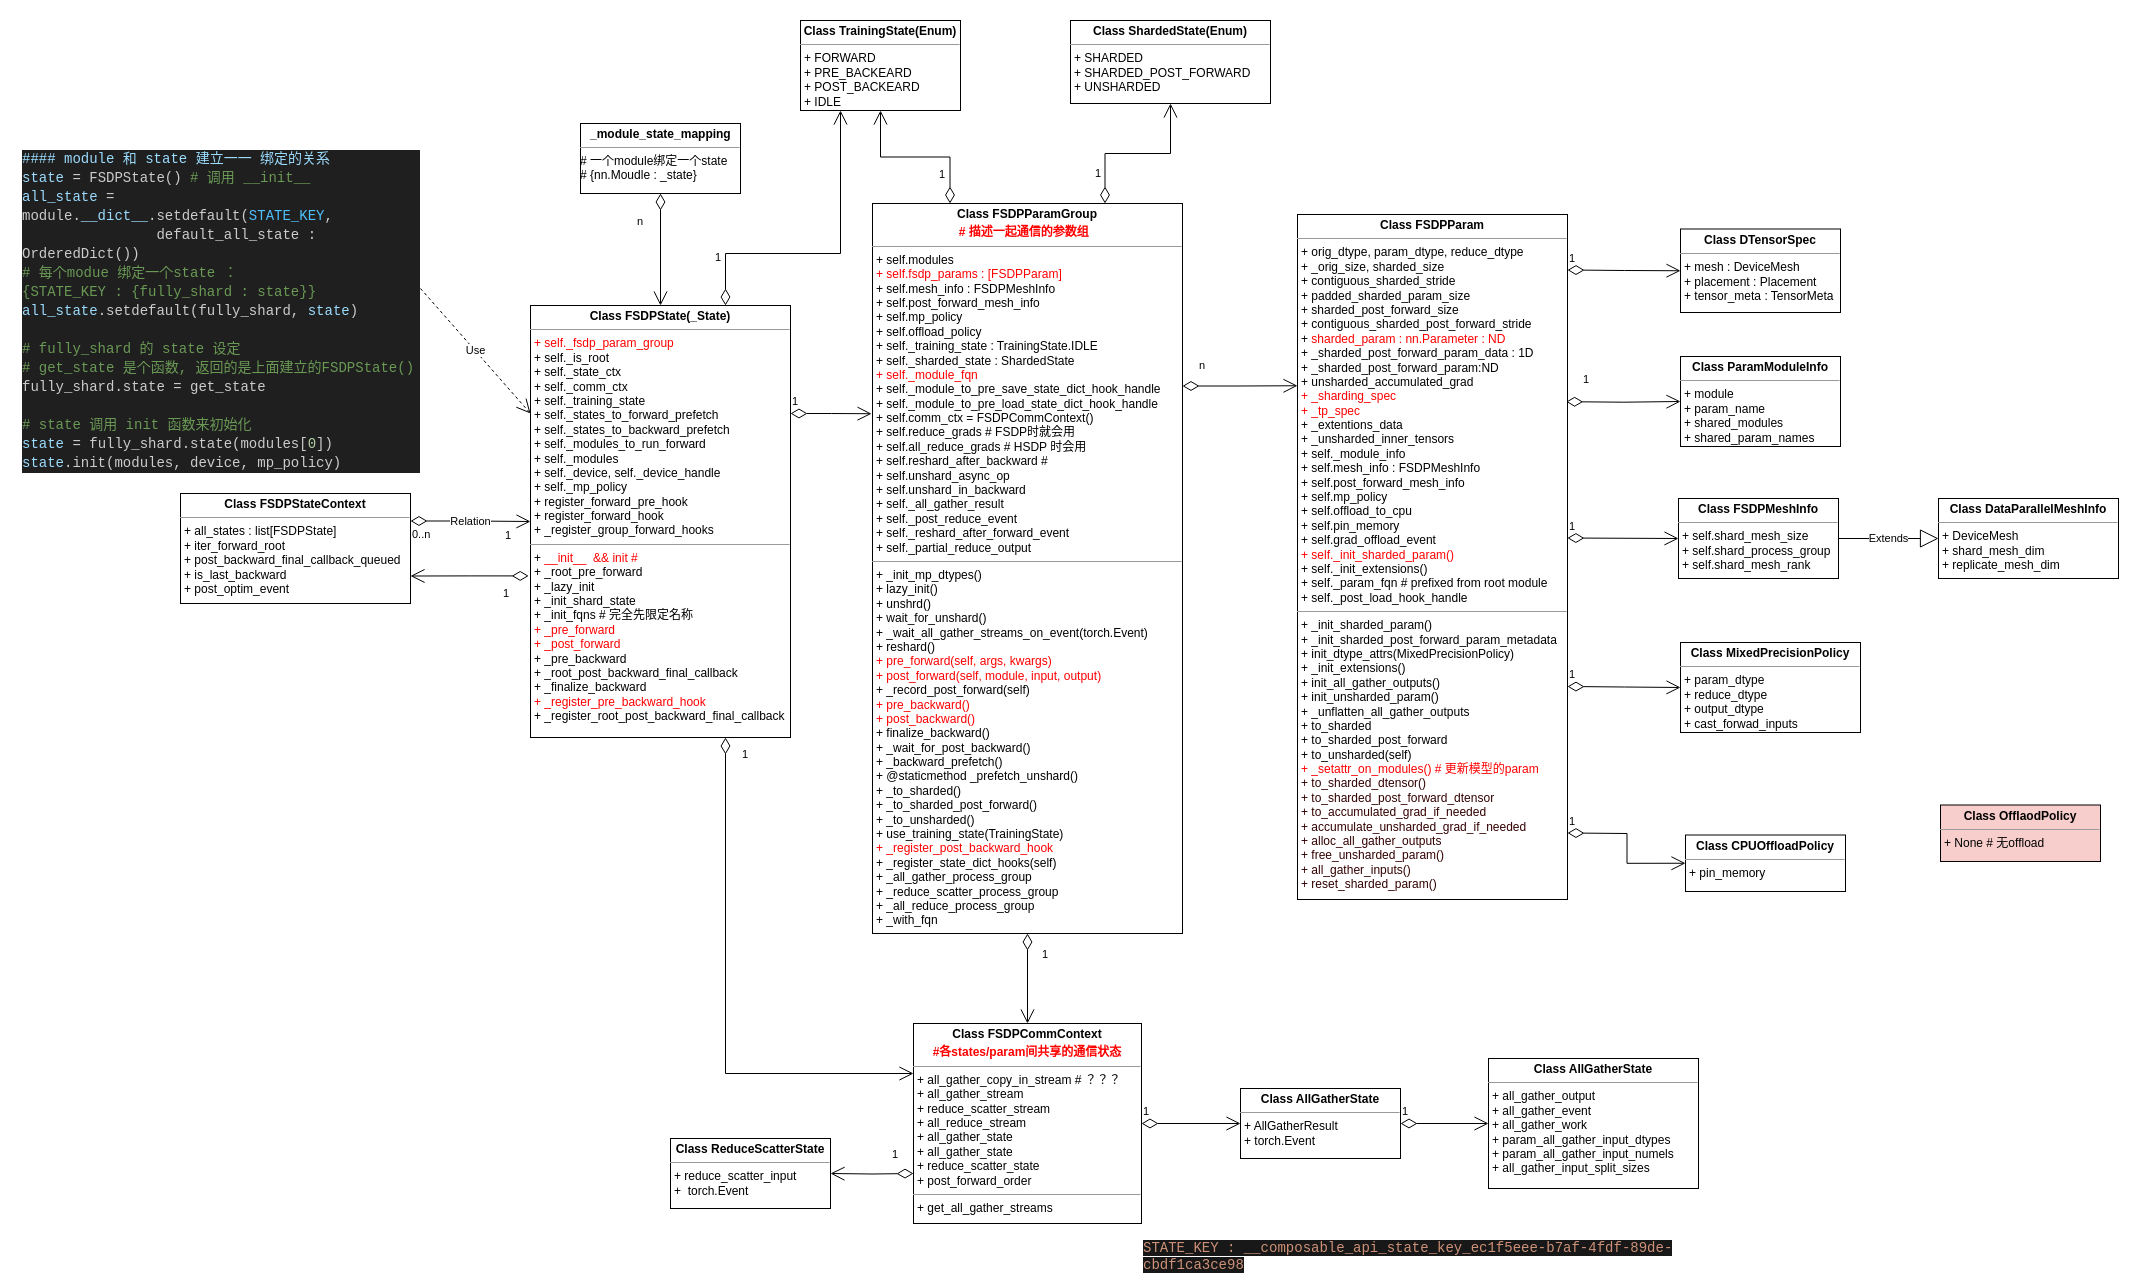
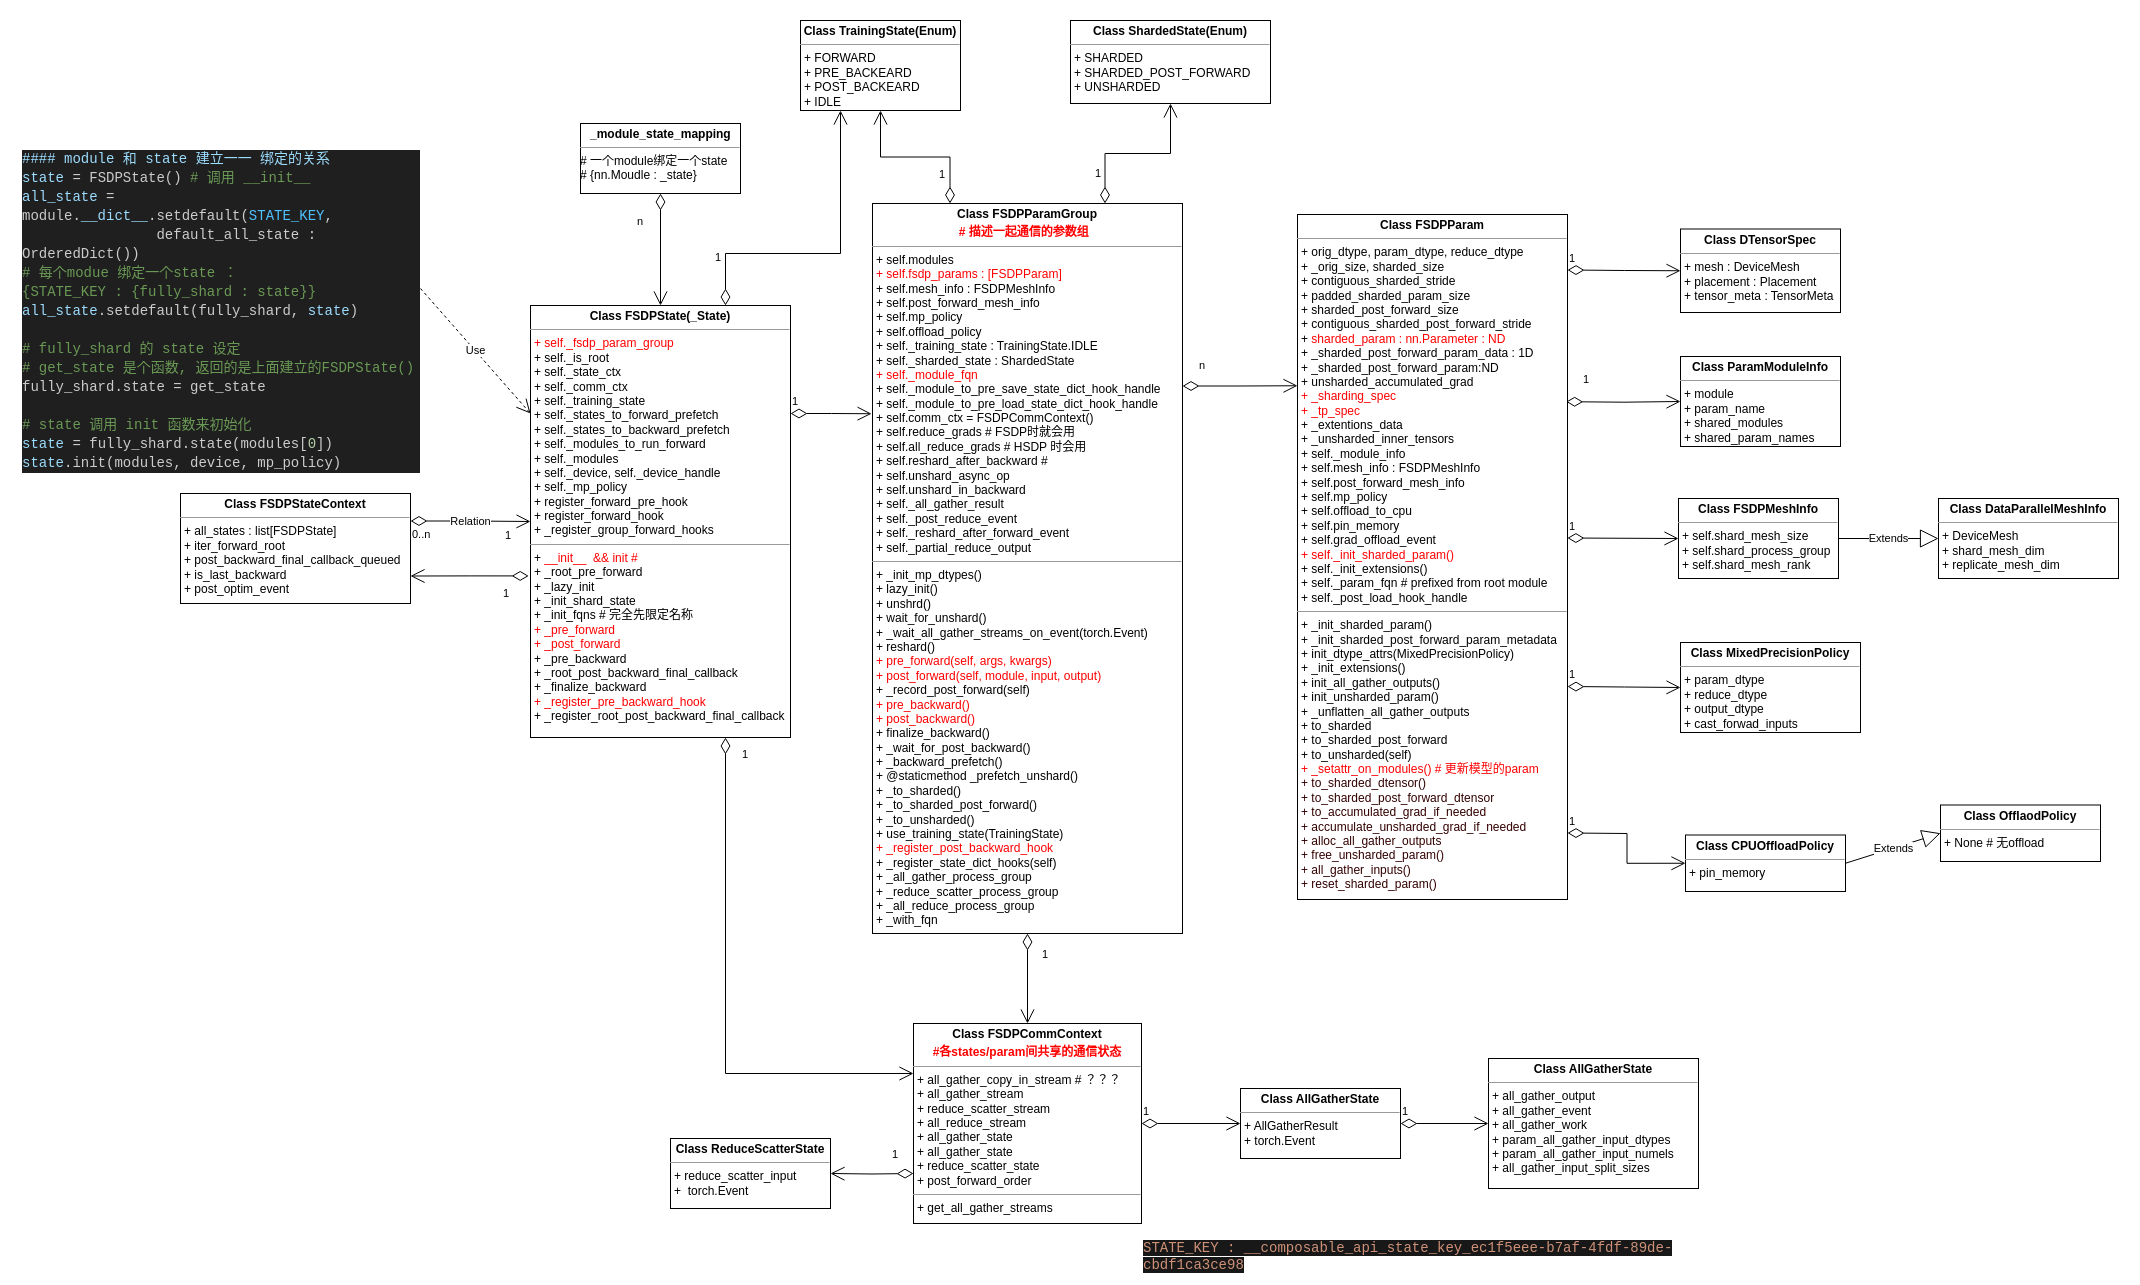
node "Class OfflaodPolicy + None # 无offload": fillcolor #f8cecc -> #ffffff
edge "Class CPUOffloadPolicy + pin_memory" -> "Class OfflaodPolicy + None # 无offload": added, label "Extends"
